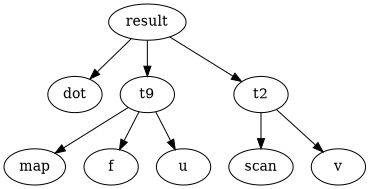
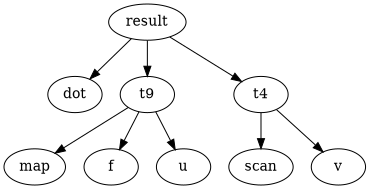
node "t2": label "t2" -> "t4"
